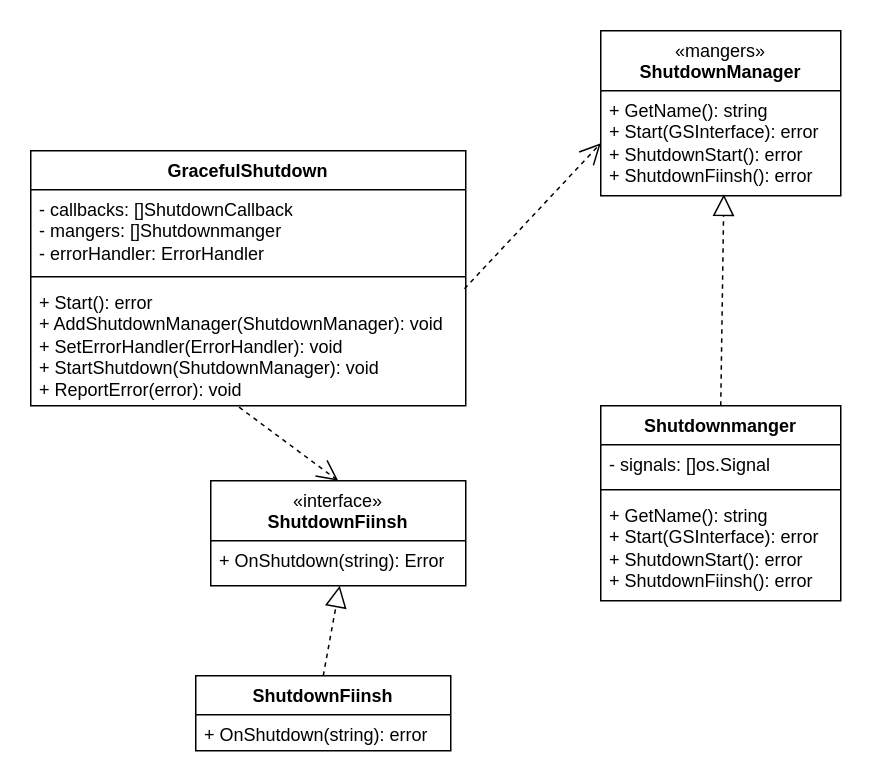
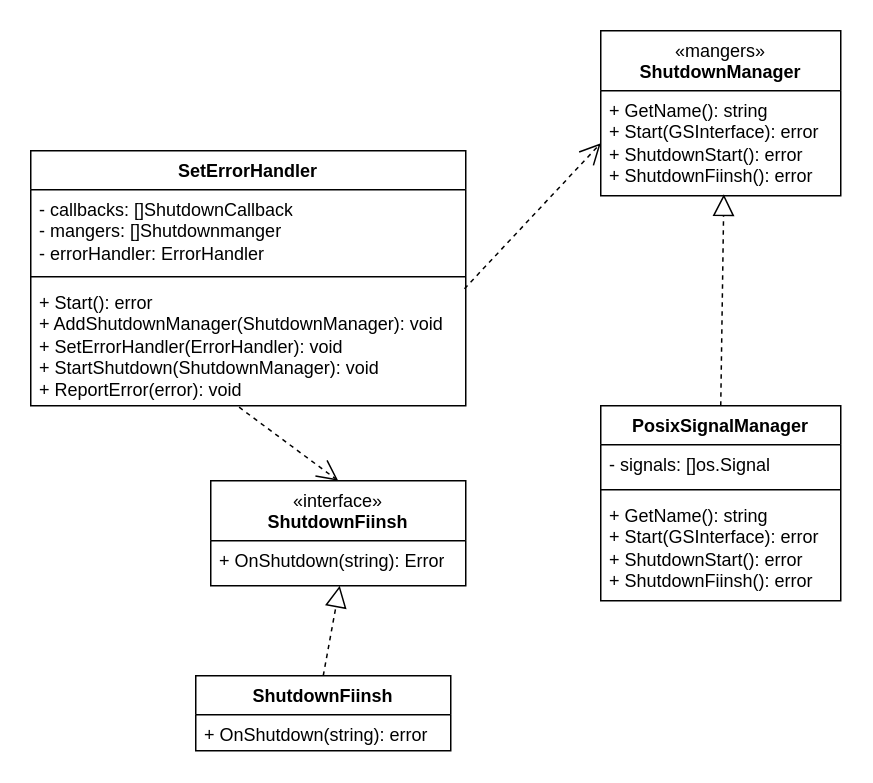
node "GracefulShutdown": label "GracefulShutdown" -> "SetErrorHandler"
node "Shutdownmanger": label "Shutdownmanger" -> "PosixSignalManager"
